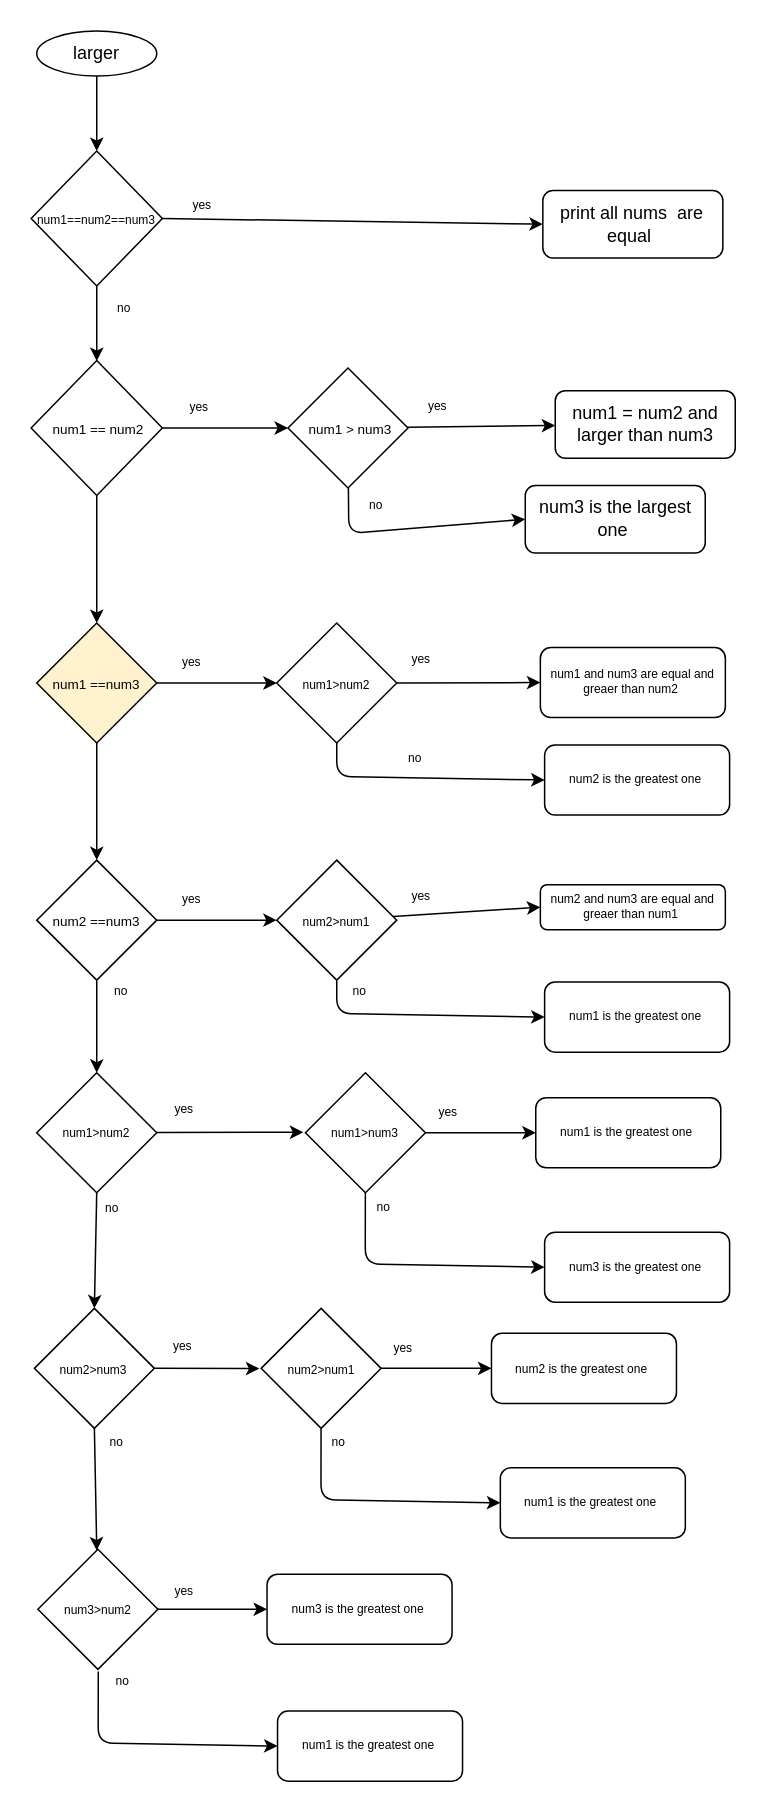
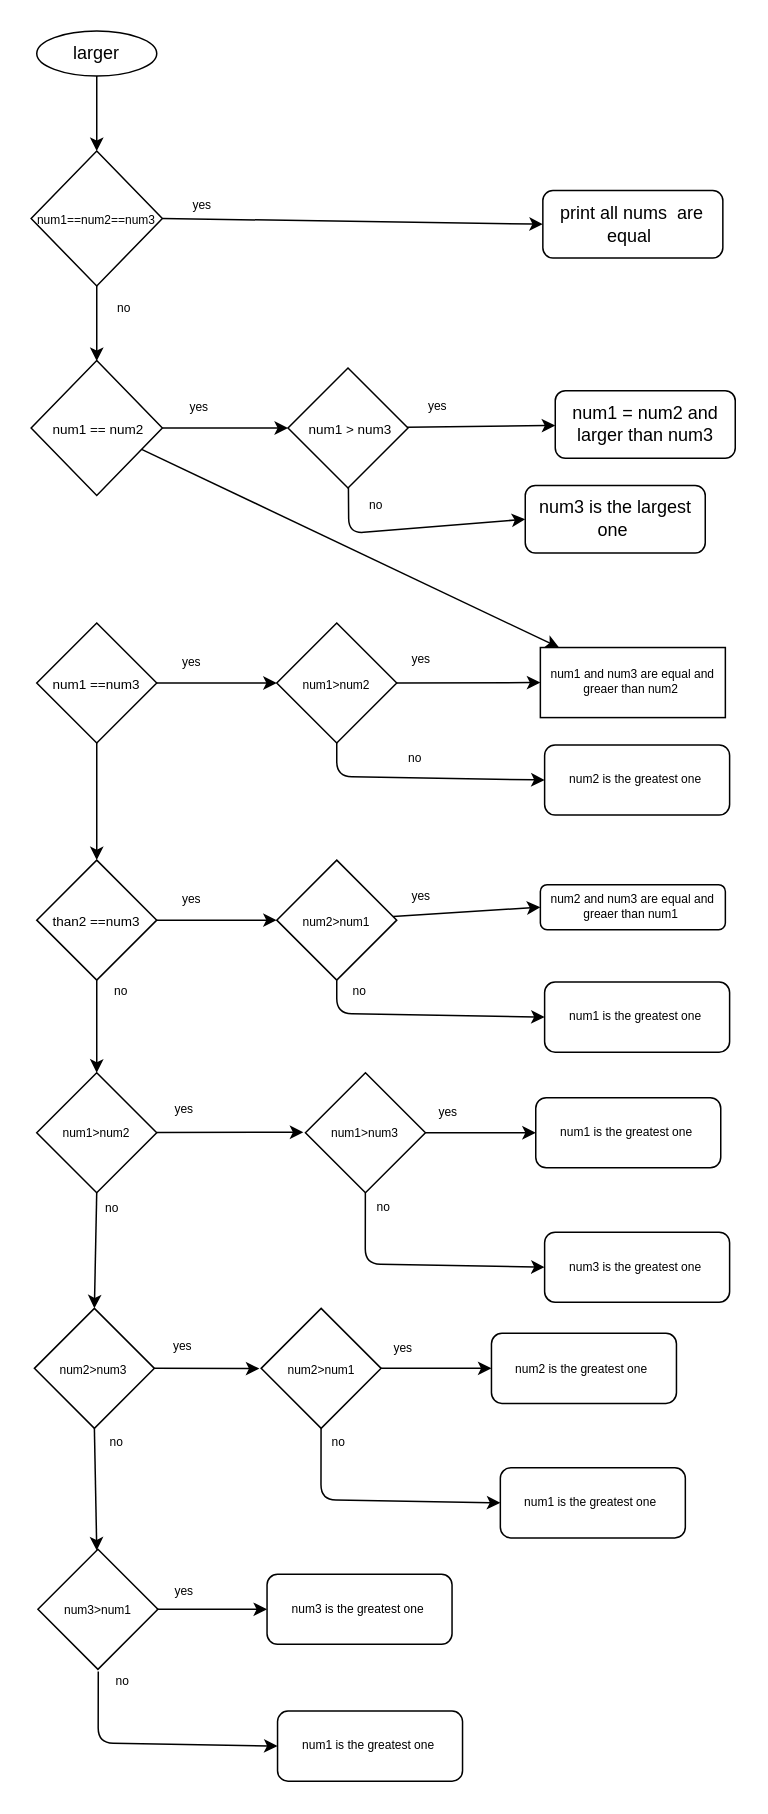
edge "num1 == num2" -> "num1 ==num3": now "num1 == num2" -> "num1 and num3 are equal and greaer than num2"
node "num1 and num3 are equal and greaer than num2": shape rounded rectangle -> rectangle
node "num1 ==num3": fillcolor #fff2cc -> #ffffff
node "num2 ==num3": label "num2 ==num3" -> "than2 ==num3"
node "num3>num2": label "num3>num2" -> "num3>num1"
